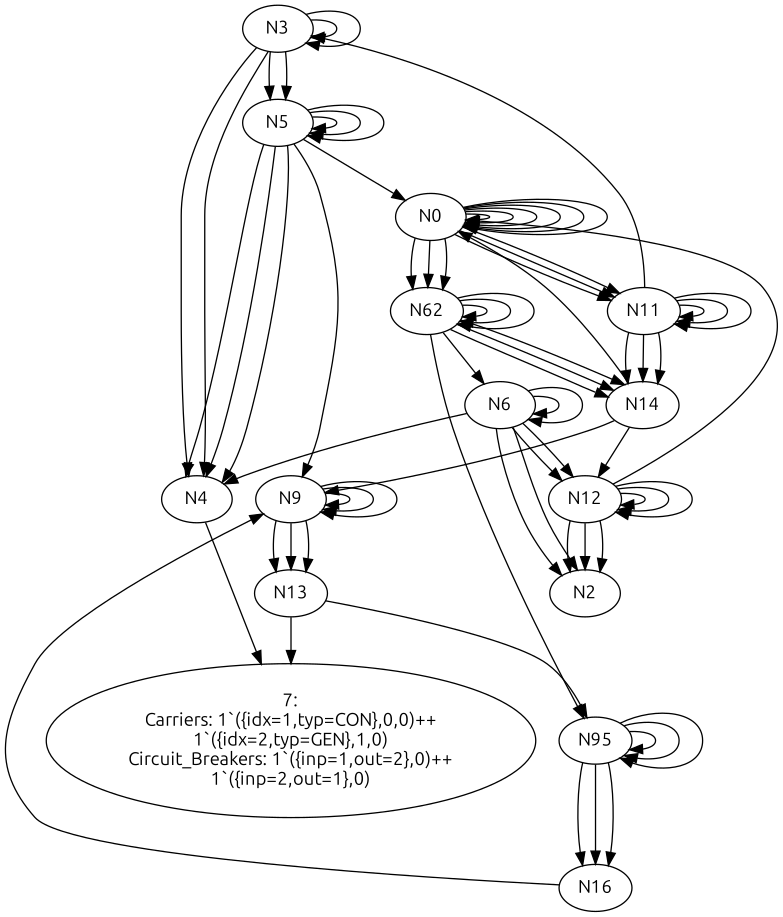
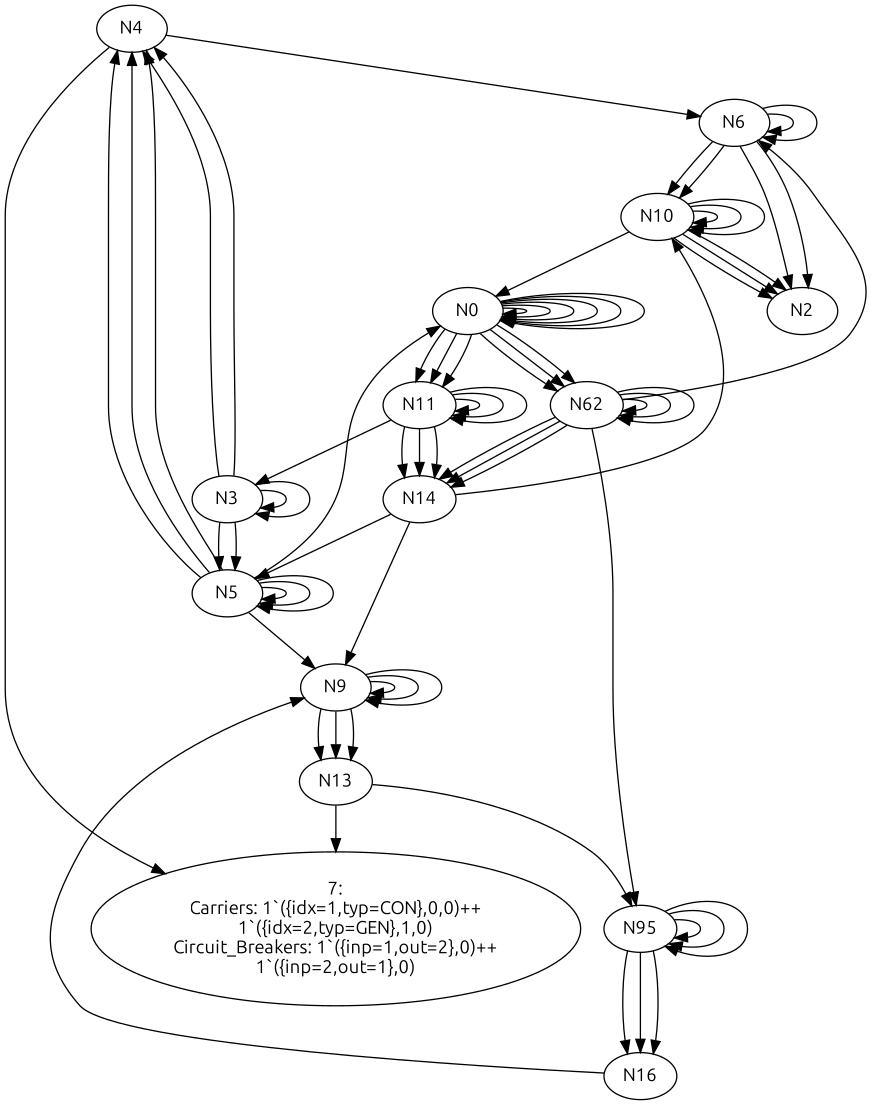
edge "N14" -> "N0": now "N14" -> "N5"
edge "N6" -> "N4": reversed
node "N12": label "N12" -> "N10"
